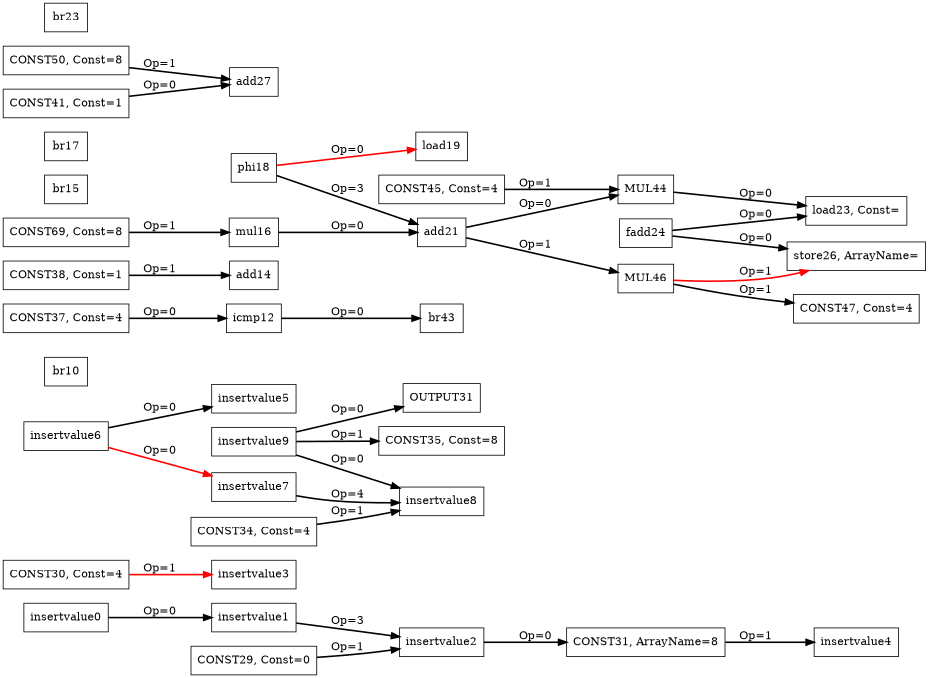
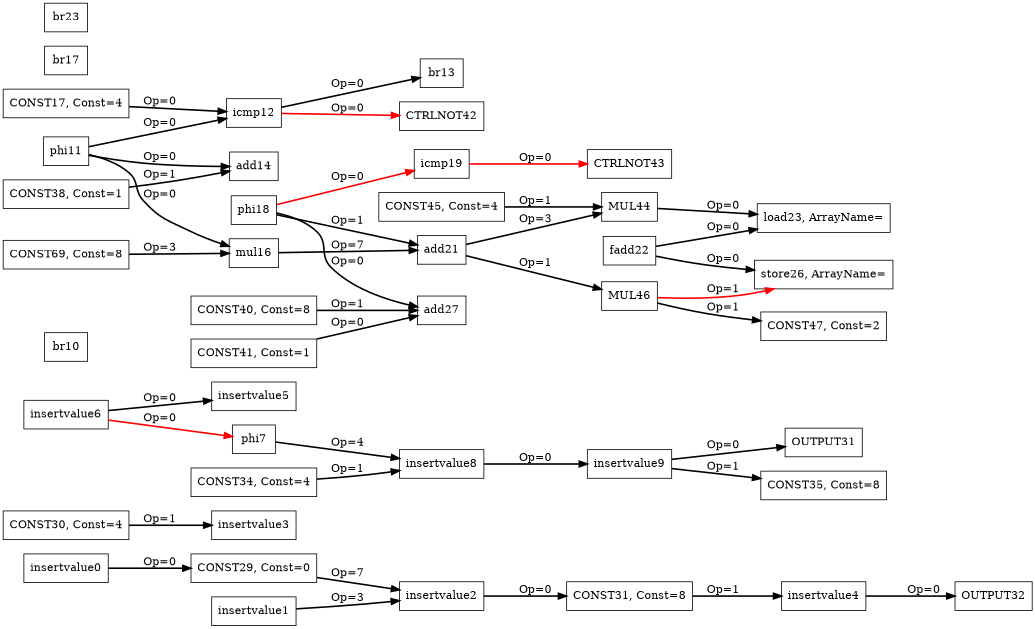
node "CONST50, Const=8": label "CONST50, Const=8" -> "CONST40, Const=8"
node "CTRLNOT42": added
node "load19": label "load19" -> "icmp19"
node "phi11": added
node "CTRLNOT43": added
node "br15": removed
edge "phi18" -> "add21": label "Op=3" -> "Op=1"
edge "add21" -> "MUL44": label "Op=0" -> "Op=3"
node "load23, Const=": label "load23, Const=" -> "load23, ArrayName="
edge "CONST69, Const=8" -> "mul16": label "Op=1" -> "Op=3"
edge "mul16" -> "add21": label "Op=0" -> "Op=7"
node "fadd24": label "fadd24" -> "fadd22"
edge "phi18" -> "add27": added, label "Op=0"
node "CONST47, Const=4": label "CONST47, Const=4" -> "CONST47, Const=2"
node "CONST37, Const=4": label "CONST37, Const=4" -> "CONST17, Const=4"
node "br43": label "br43" -> "br13"
edge "insertvalue9" -> "insertvalue8": reversed
node "insertvalue7": label "insertvalue7" -> "phi7"
edge "CONST30, Const=4" -> "insertvalue3": color red -> black
node "OUTPUT32": added
edge "insertvalue0" -> "insertvalue1": now "insertvalue0" -> "CONST29, Const=0"
node "CONST31, ArrayName=8": label "CONST31, ArrayName=8" -> "CONST31, Const=8"
edge "CONST29, Const=0" -> "insertvalue2": label "Op=1" -> "Op=7"
